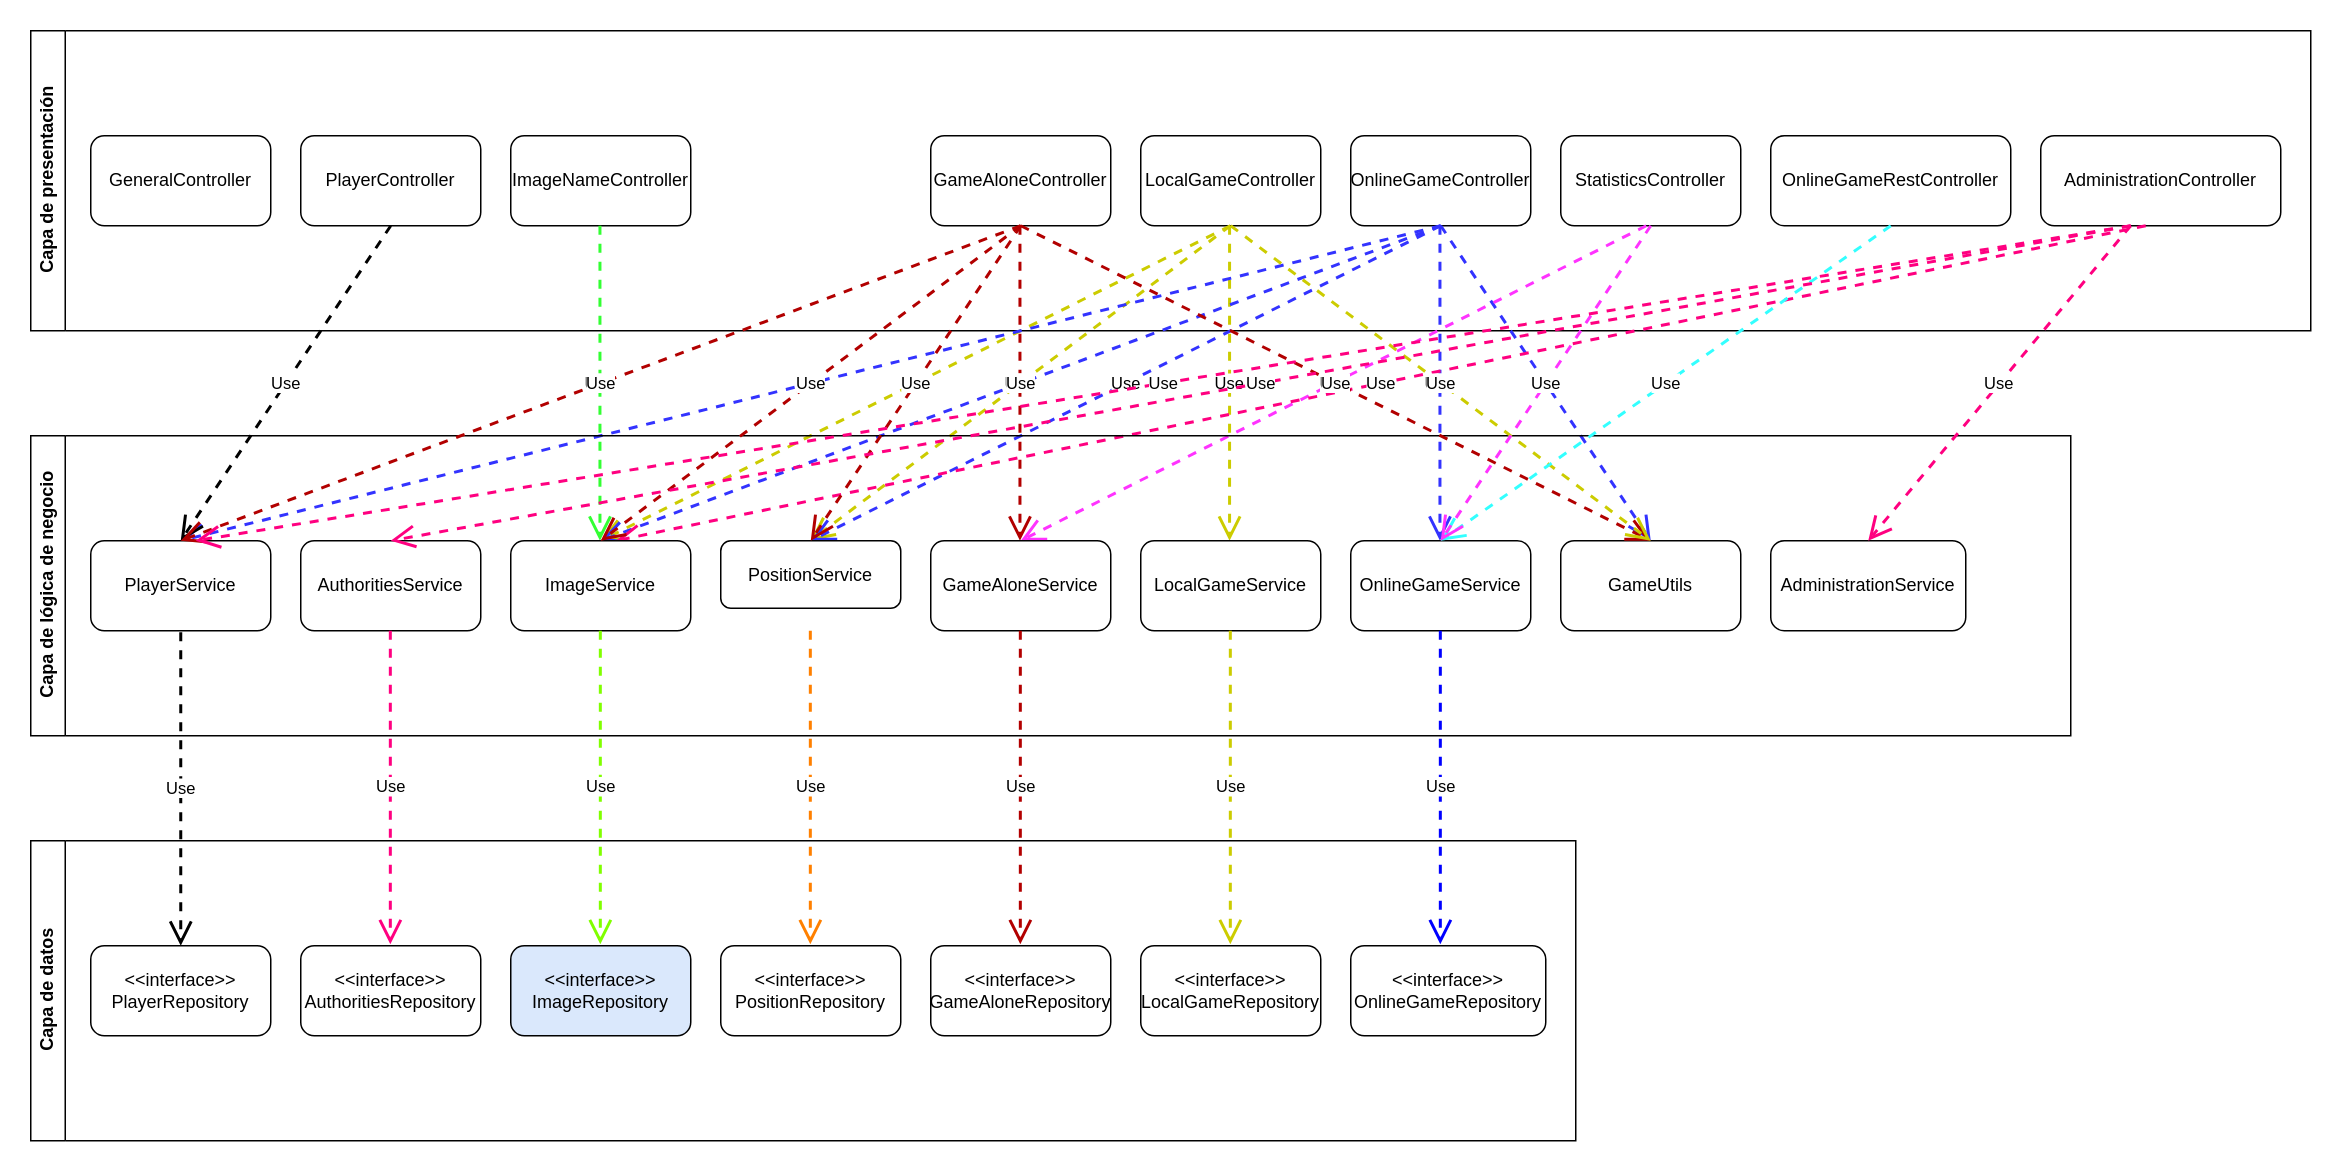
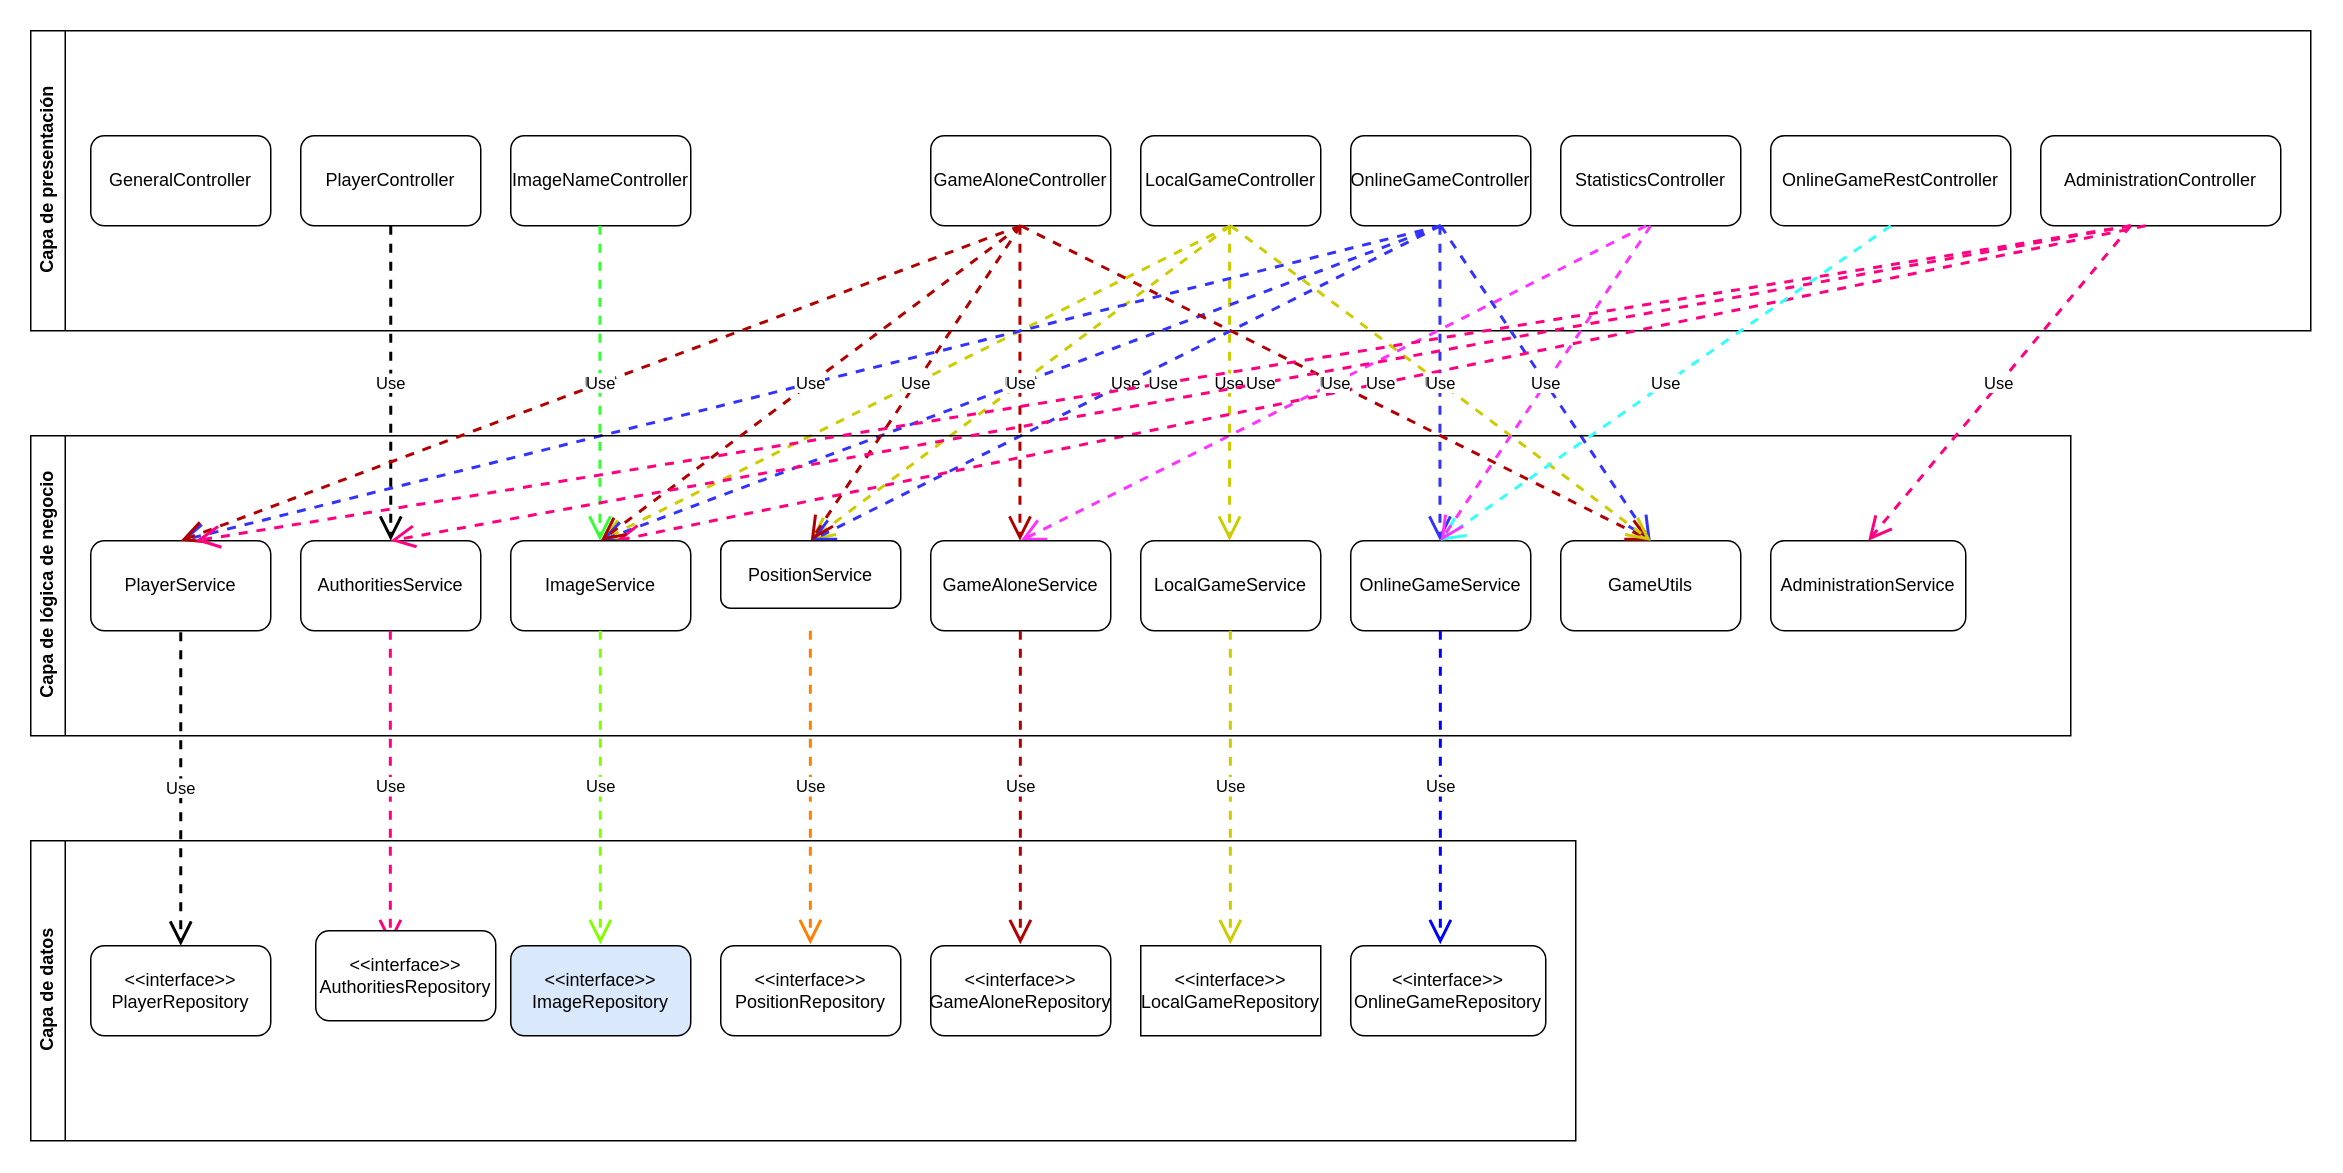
edge "PlayerController" -> "AuthoritiesService": added, label "Use"
edge "PlayerController" -> "PlayerService": removed, label "Use"
node "<<interface>> AuthoritiesRepository": moved (391, 991) -> (406, 976)
node "<<interface>> LocalGameRepository": shape rounded rectangle -> rectangle
